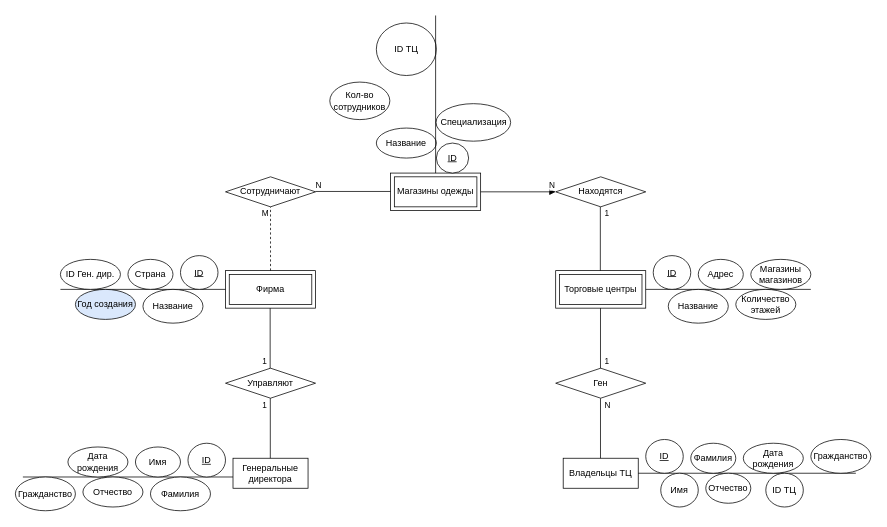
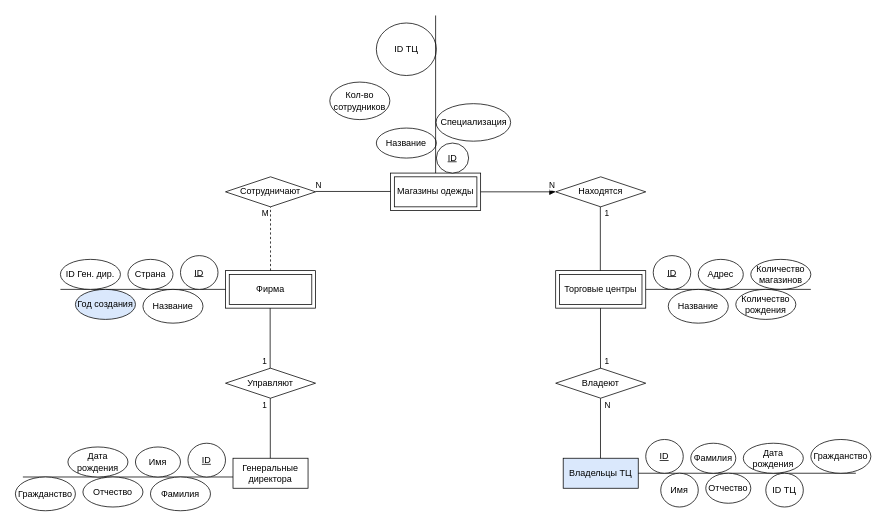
node "Магазины магазинов": label "Магазины магазинов" -> "Количество магазинов"
node "Количество этажей": label "Количество этажей" -> "Количество рождения"
node "Ген": label "Ген" -> "Владеют"
node "Владельцы ТЦ": fillcolor #ffffff -> #dae8fc
